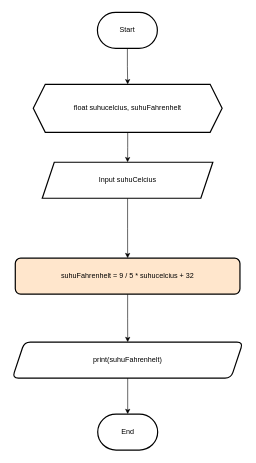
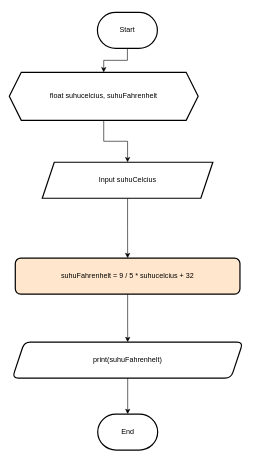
node "float suhucelcius, suhuFahrenhelt": moved (128, 108) -> (104, 96)
